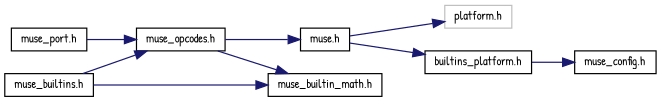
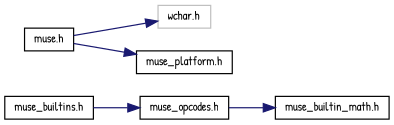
node "platform.h": label "platform.h" -> "wchar.h"
node "muse_port.h": removed
edge "muse_opcodes.h" -> "muse.h": removed
node "builtins_platform.h": label "builtins_platform.h" -> "muse_platform.h"
node "muse_config.h": removed
edge "muse_builtins.h" -> "muse_builtin_math.h": removed
